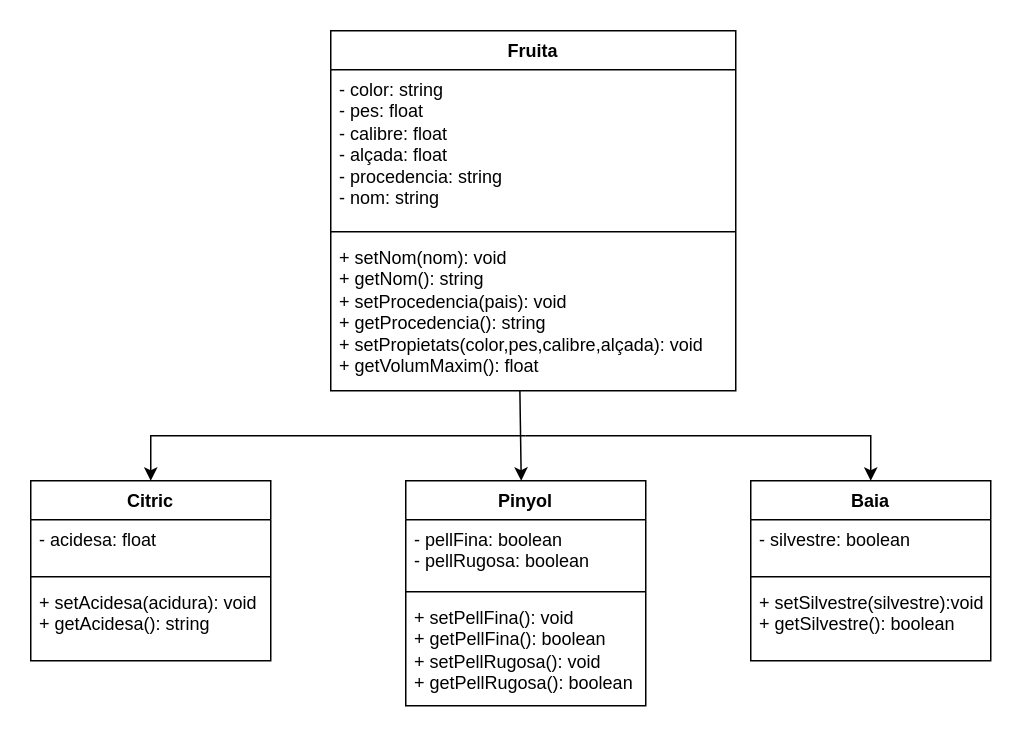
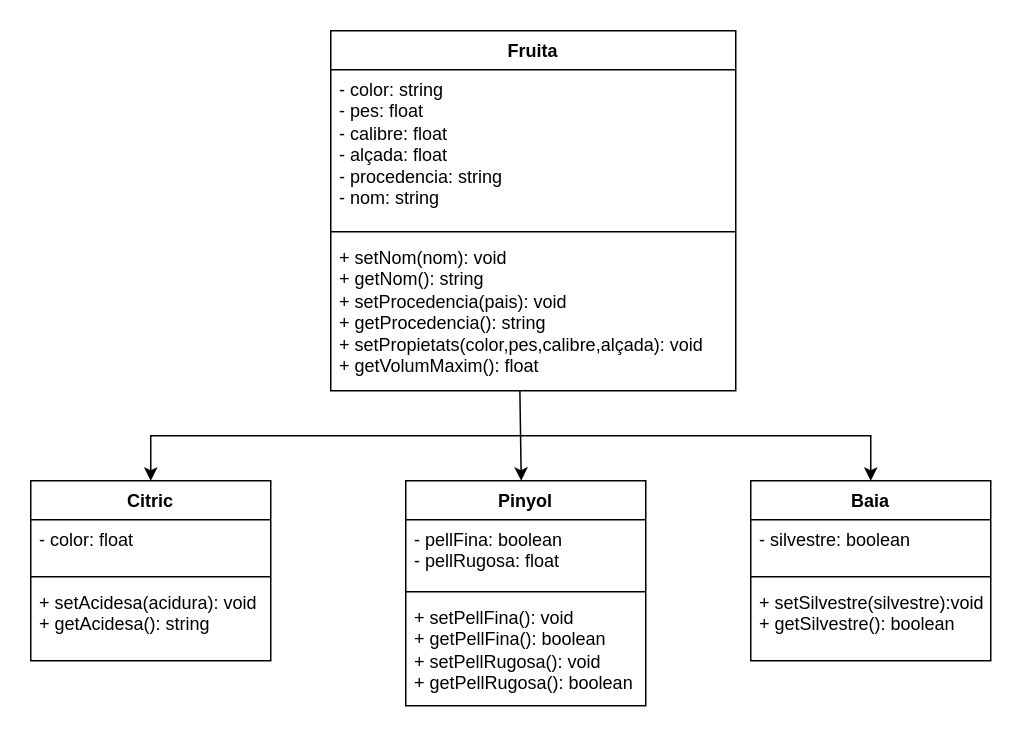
node "- acidesa: float": label "- acidesa: float" -> "- color: float"
node "- pellFina: boolean - pellRugosa: boolean": label "- pellFina: boolean - pellRugosa: boolean" -> "- pellFina: boolean - pellRugosa: float"
